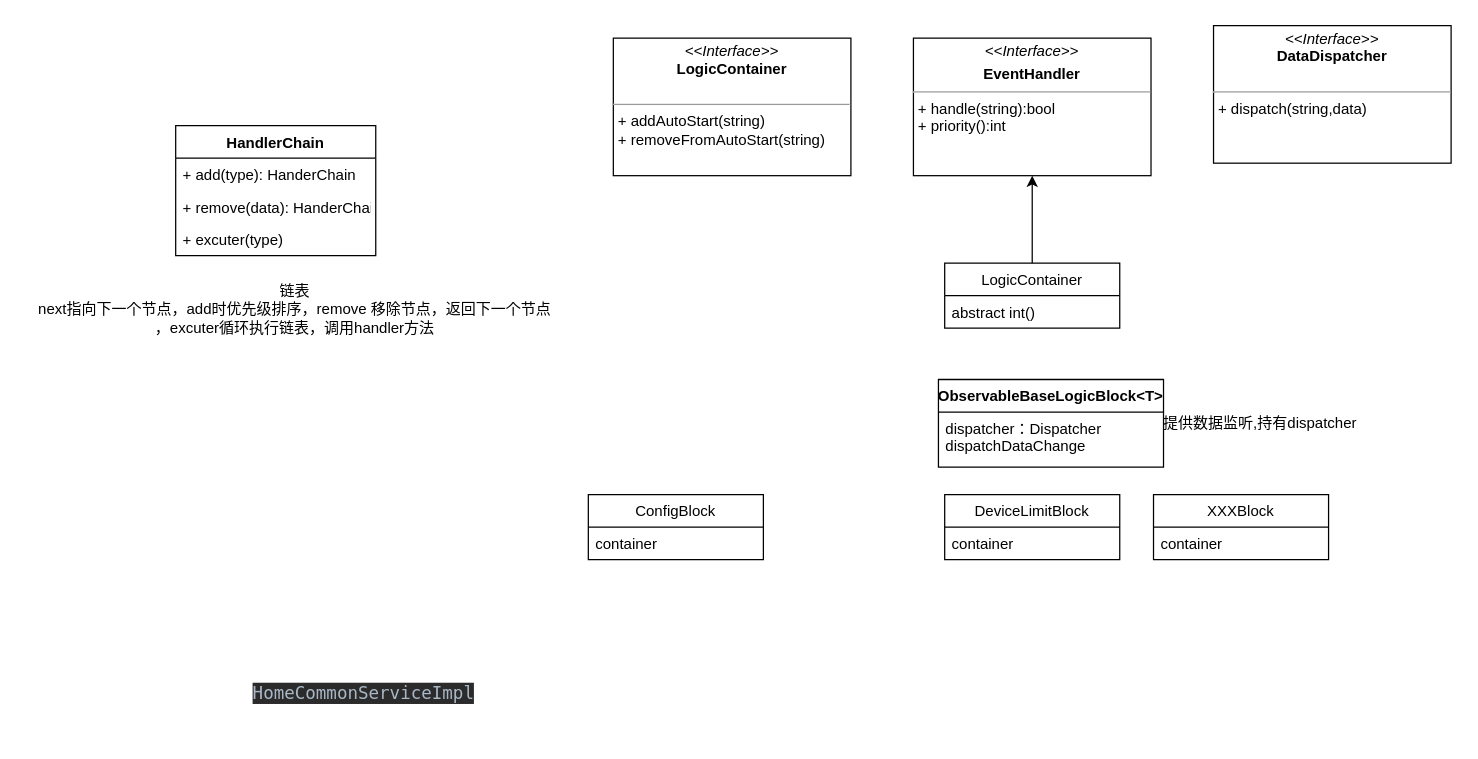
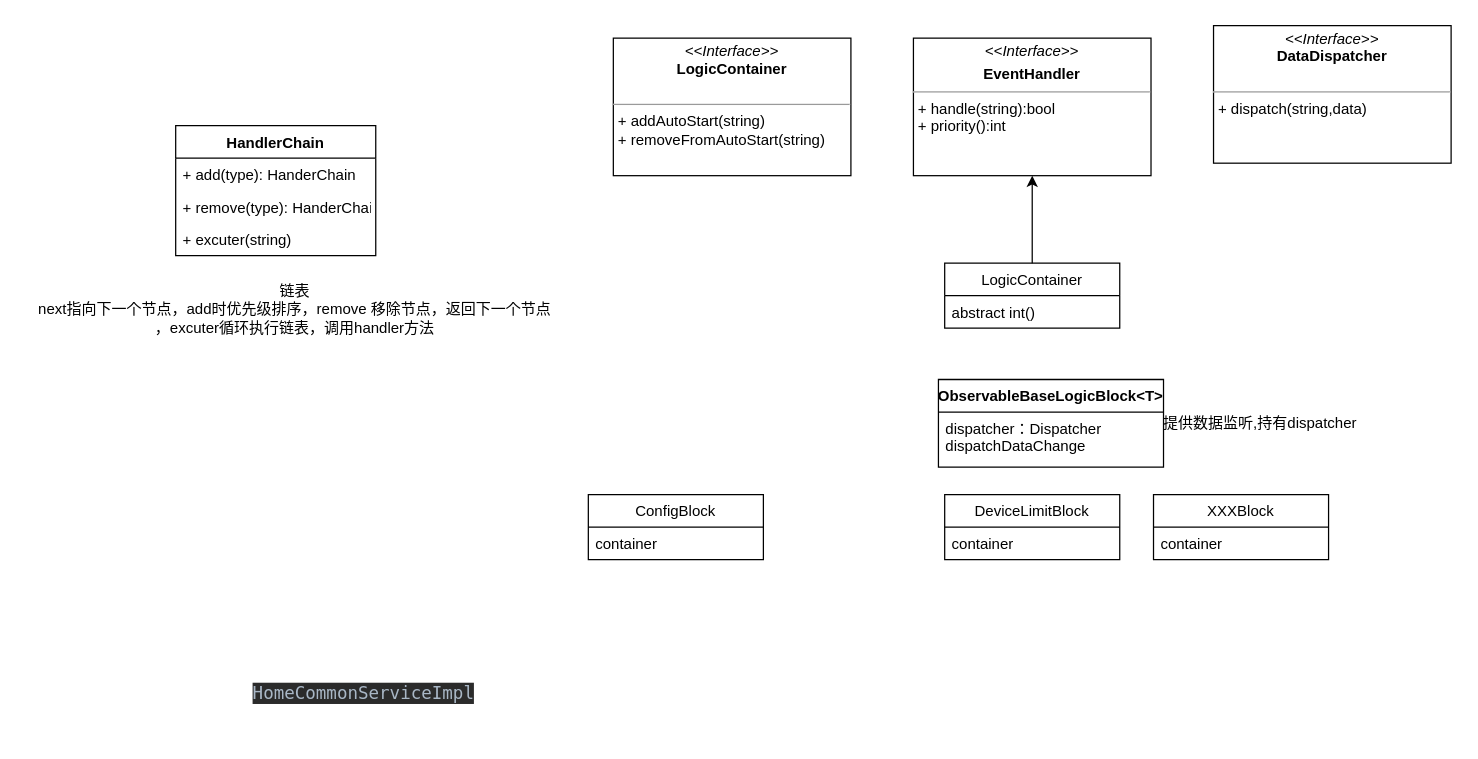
node "+ remove(data): HanderChain": label "+ remove(data): HanderChain" -> "+ remove(type): HanderChain"
node "+ excuter(type)": label "+ excuter(type)" -> "+ excuter(string)"
